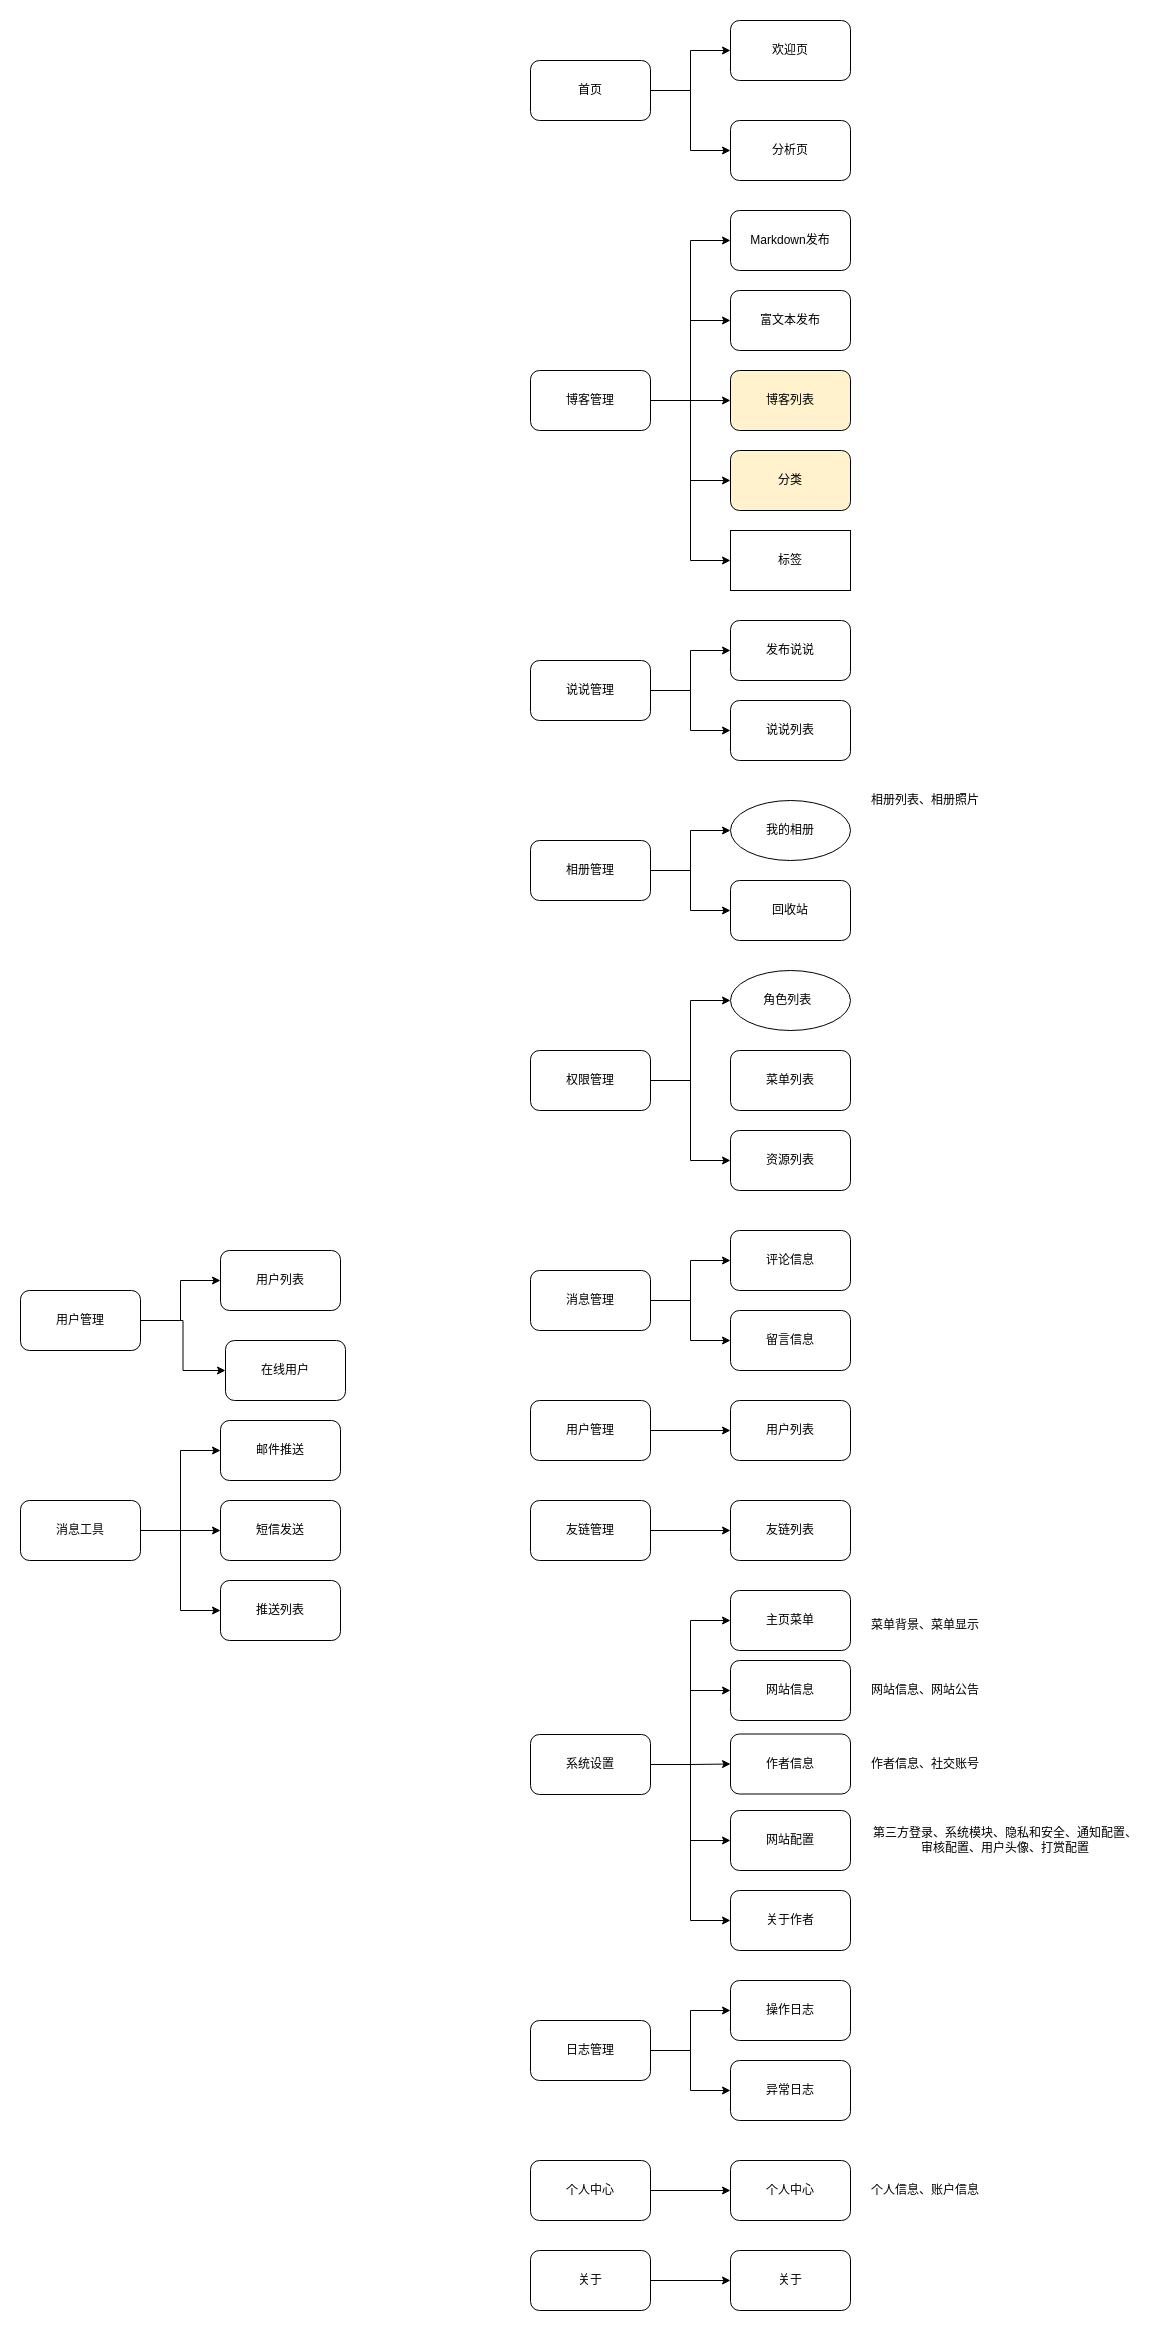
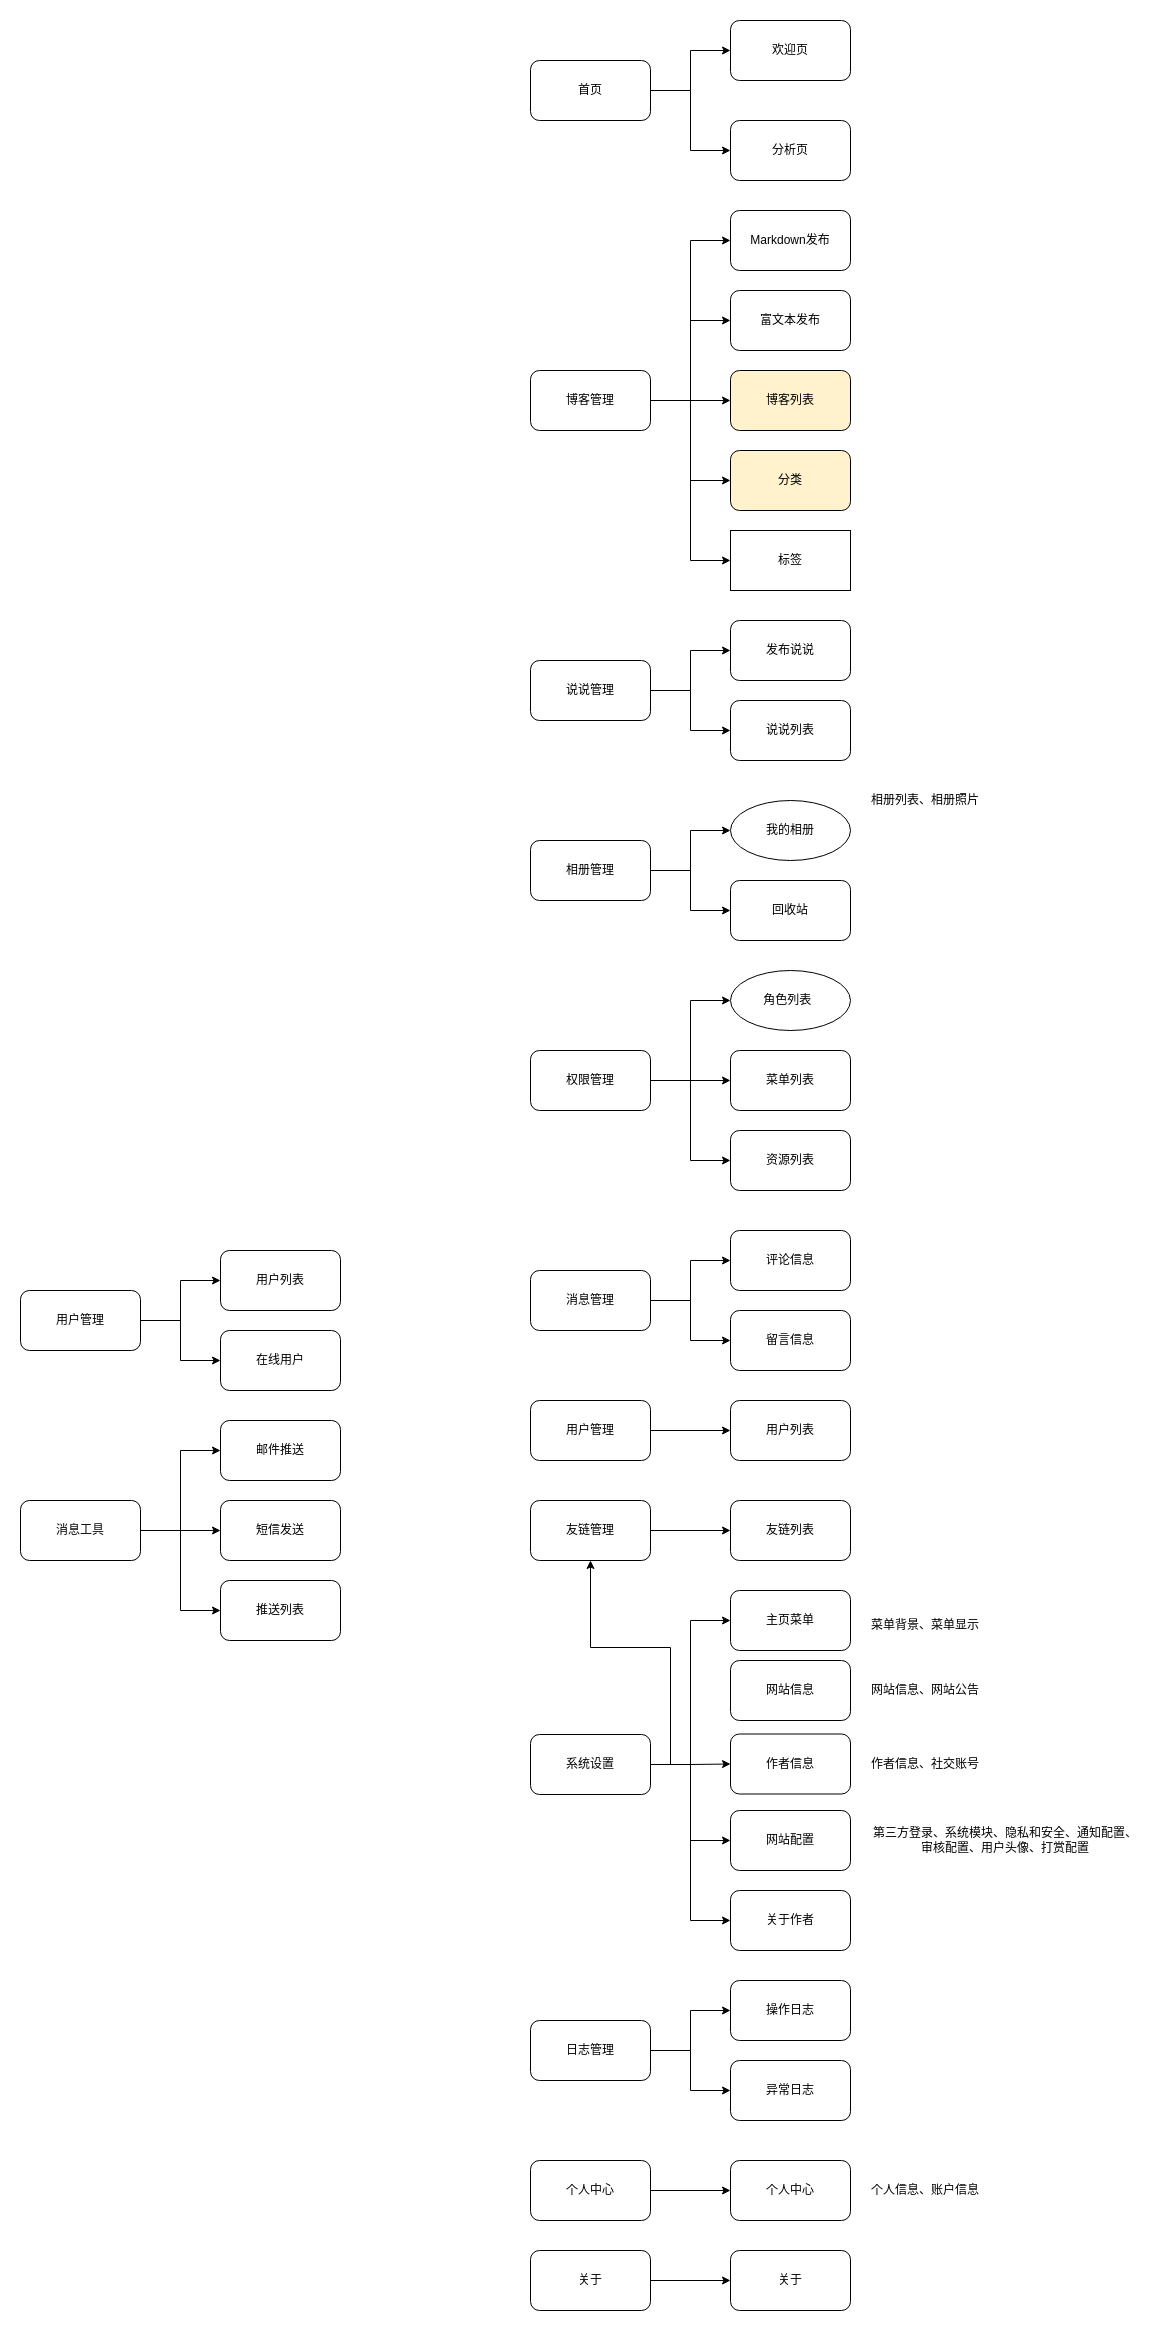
edge "权限管理" -> "菜单列表": added
node "在线用户": moved (286, 1371) -> (281, 1361)
edge "系统设置" -> "网站信息": now "系统设置" -> "友链管理"
